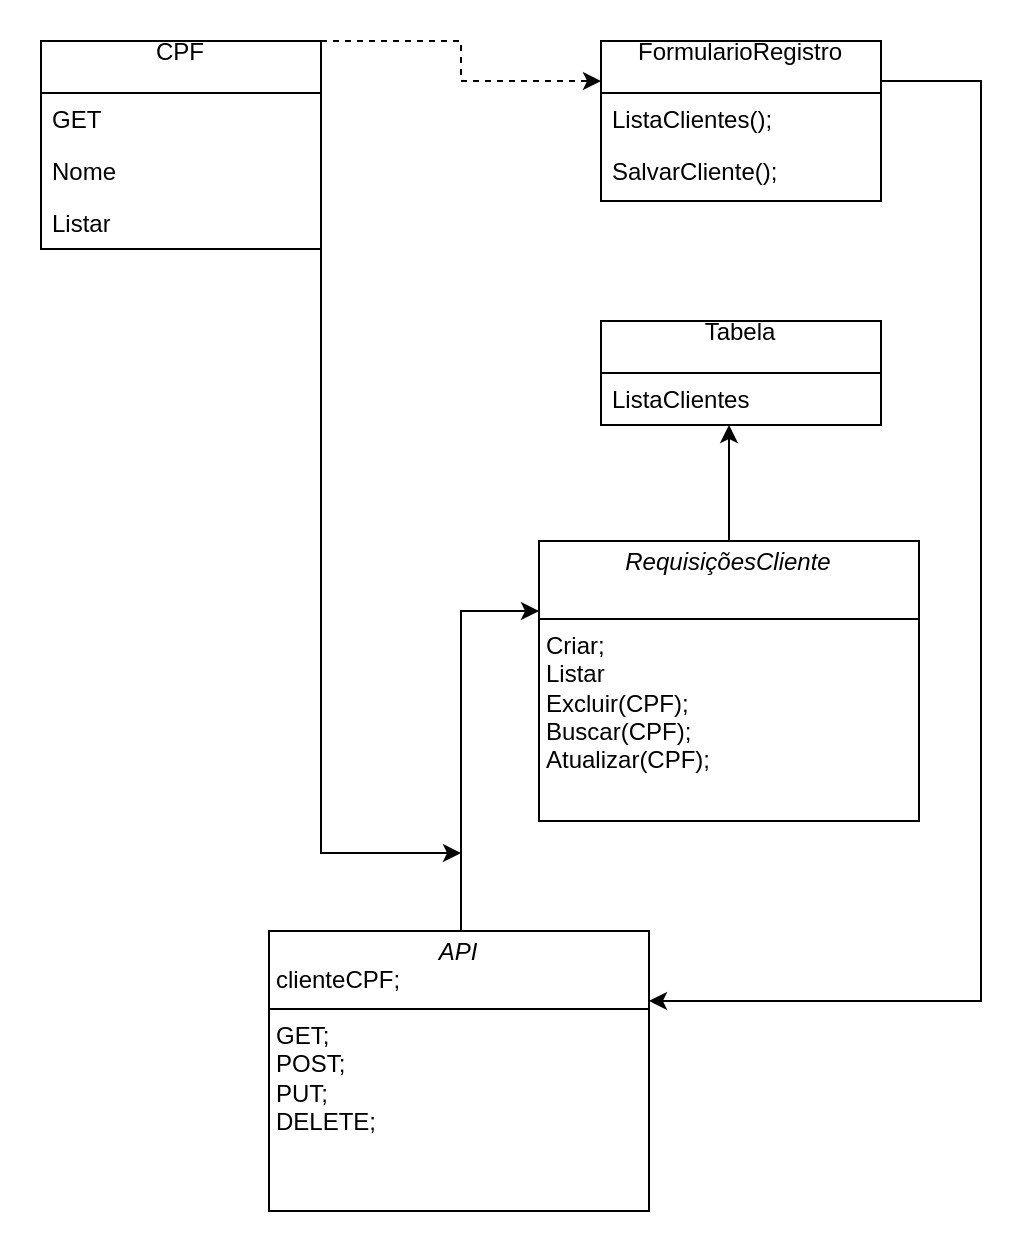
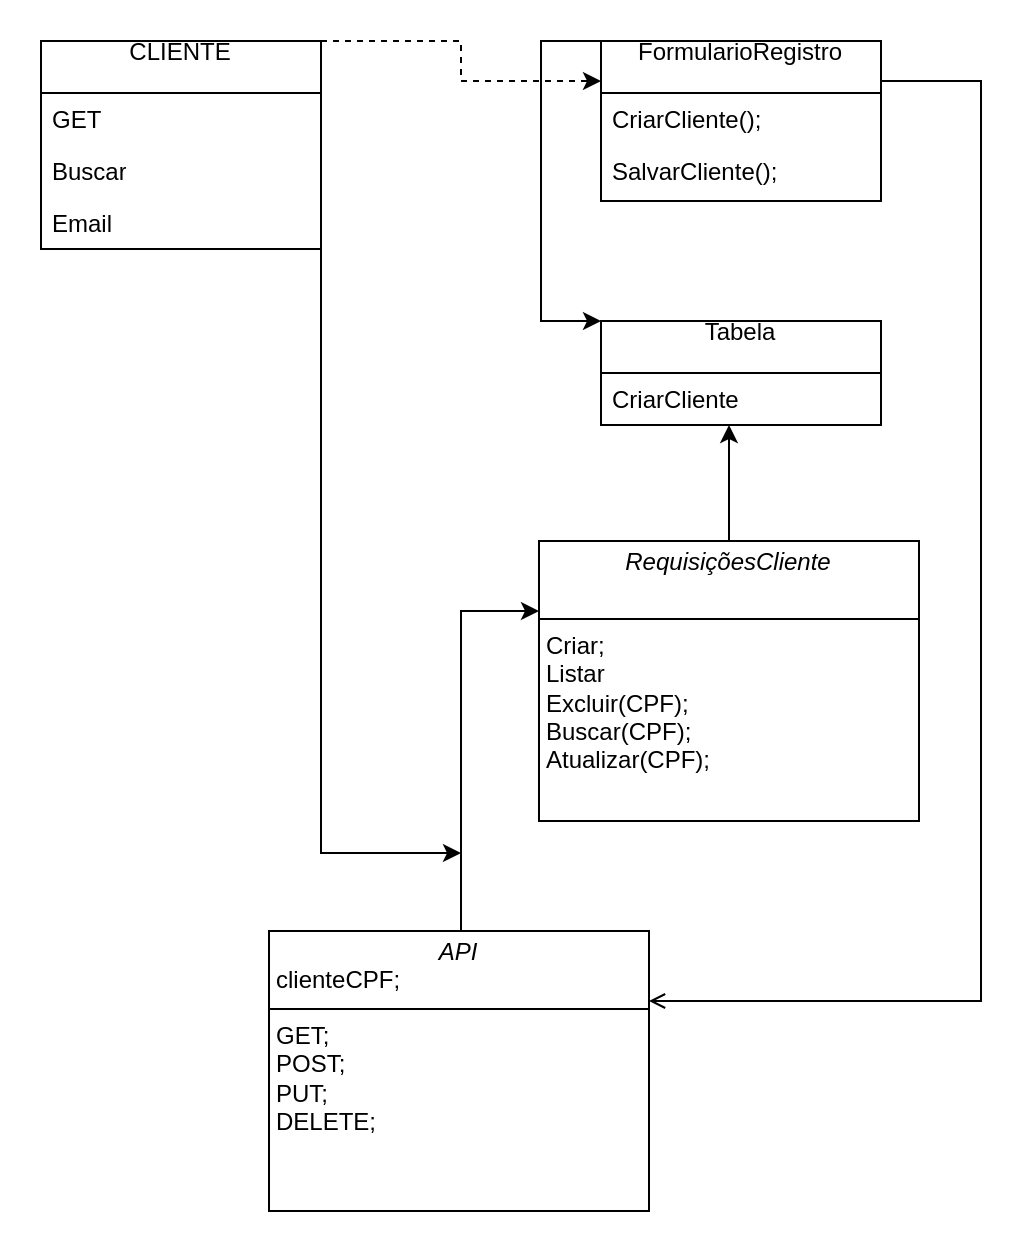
node "CPF": label "CPF" -> "CLIENTE"
node "ListaClientes();": label "ListaClientes();" -> "CriarCliente();"
node "Nome": label "Nome" -> "Buscar"
edge "FormularioRegistro" -> "Tabela": added
node "Listar": label "Listar" -> "Email"
node "ListaClientes": label "ListaClientes" -> "CriarCliente"
edge "FormularioRegistro" -> "API clienteCPF; GET; POST; PUT; DELETE;": arrowhead classic -> open
